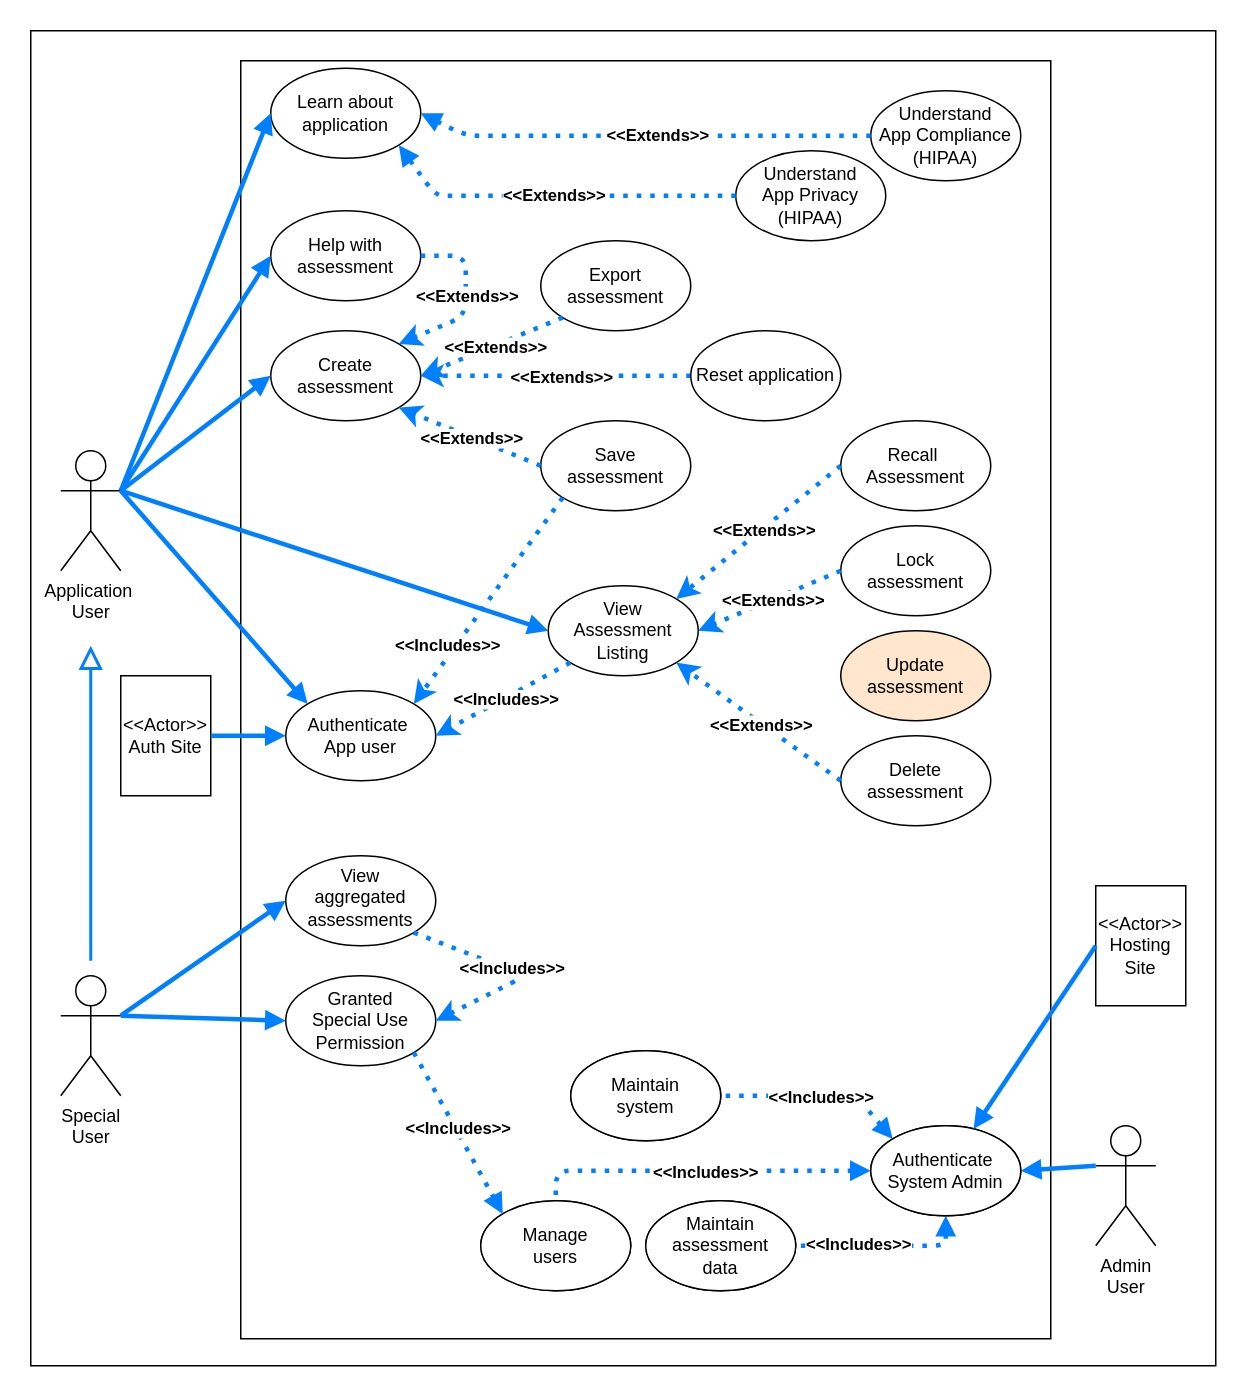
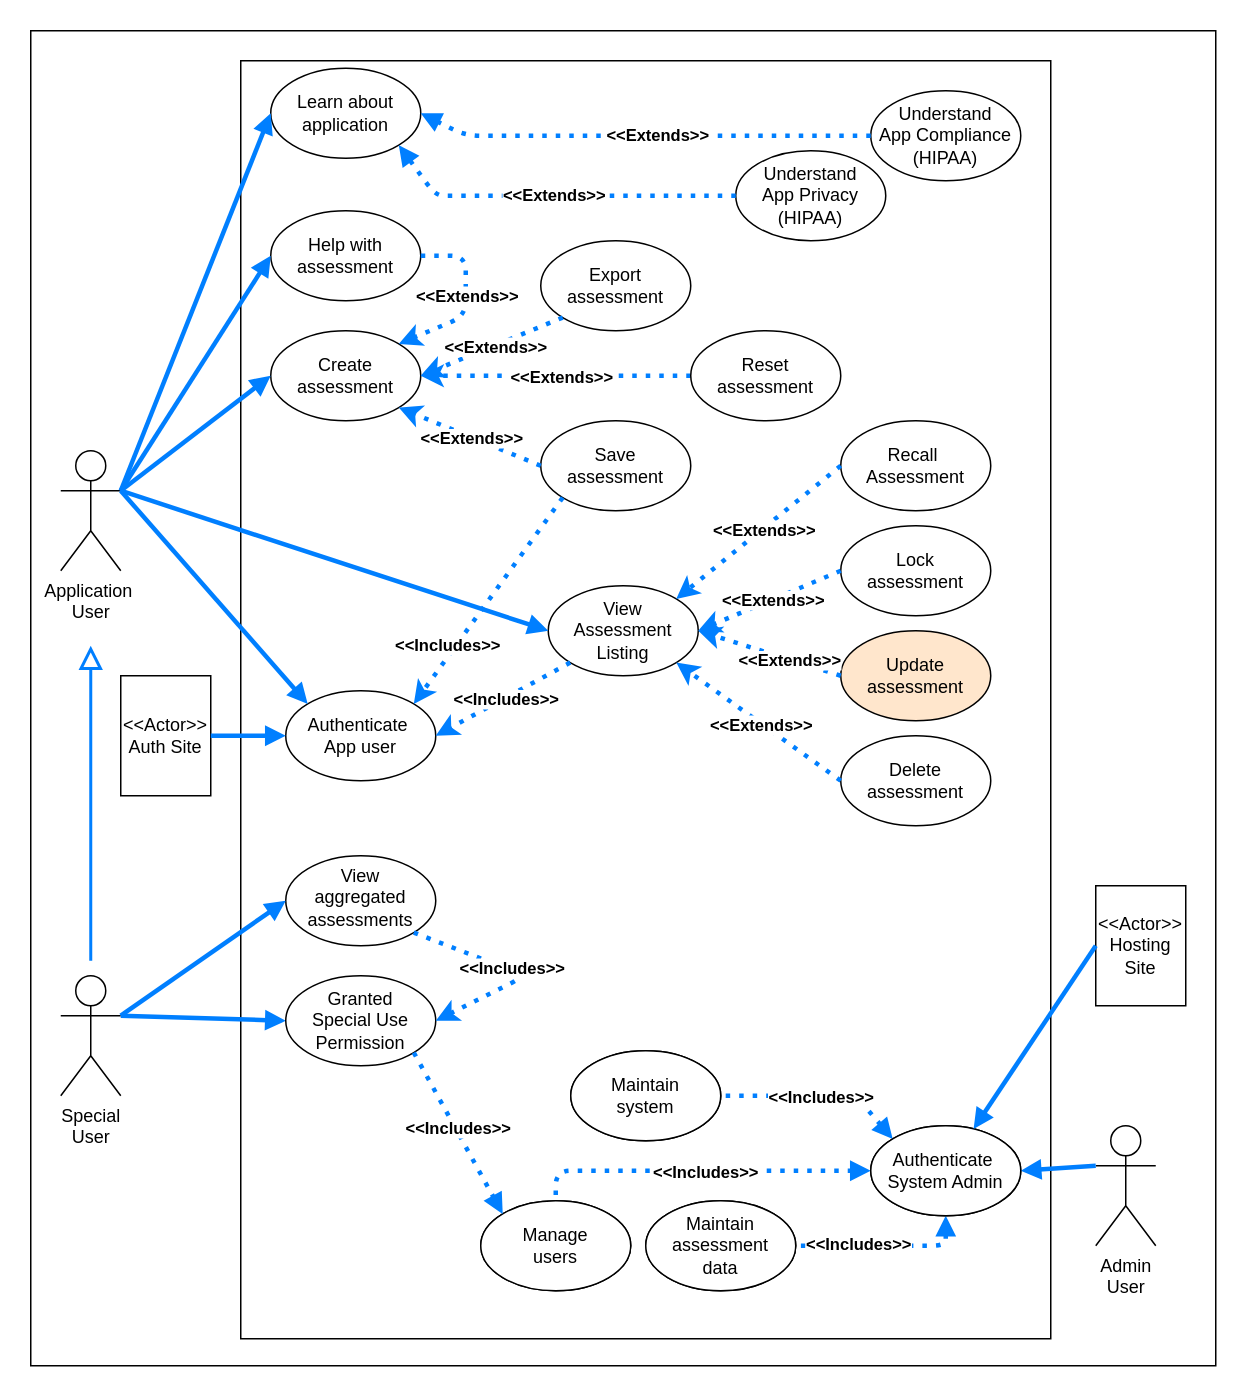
node "Reset application": label "Reset application" -> "Reset assessment"
edge "Update assessment" -> "View Assessment Listing": added, label "<<Extends>>"
